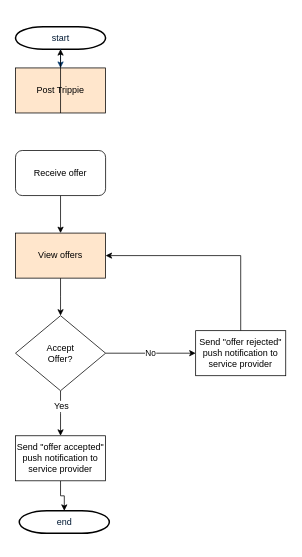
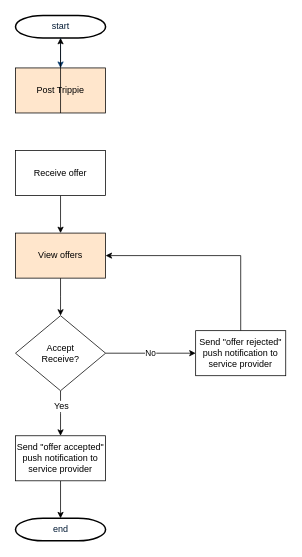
node "start": moved (60, 38) -> (60, 27)
node "Receive offer": shape rounded rectangle -> rectangle
node "Accept Offer?": label "Accept Offer?" -> "Accept Receive?"
node "end": moved (64, 522) -> (60, 529)
